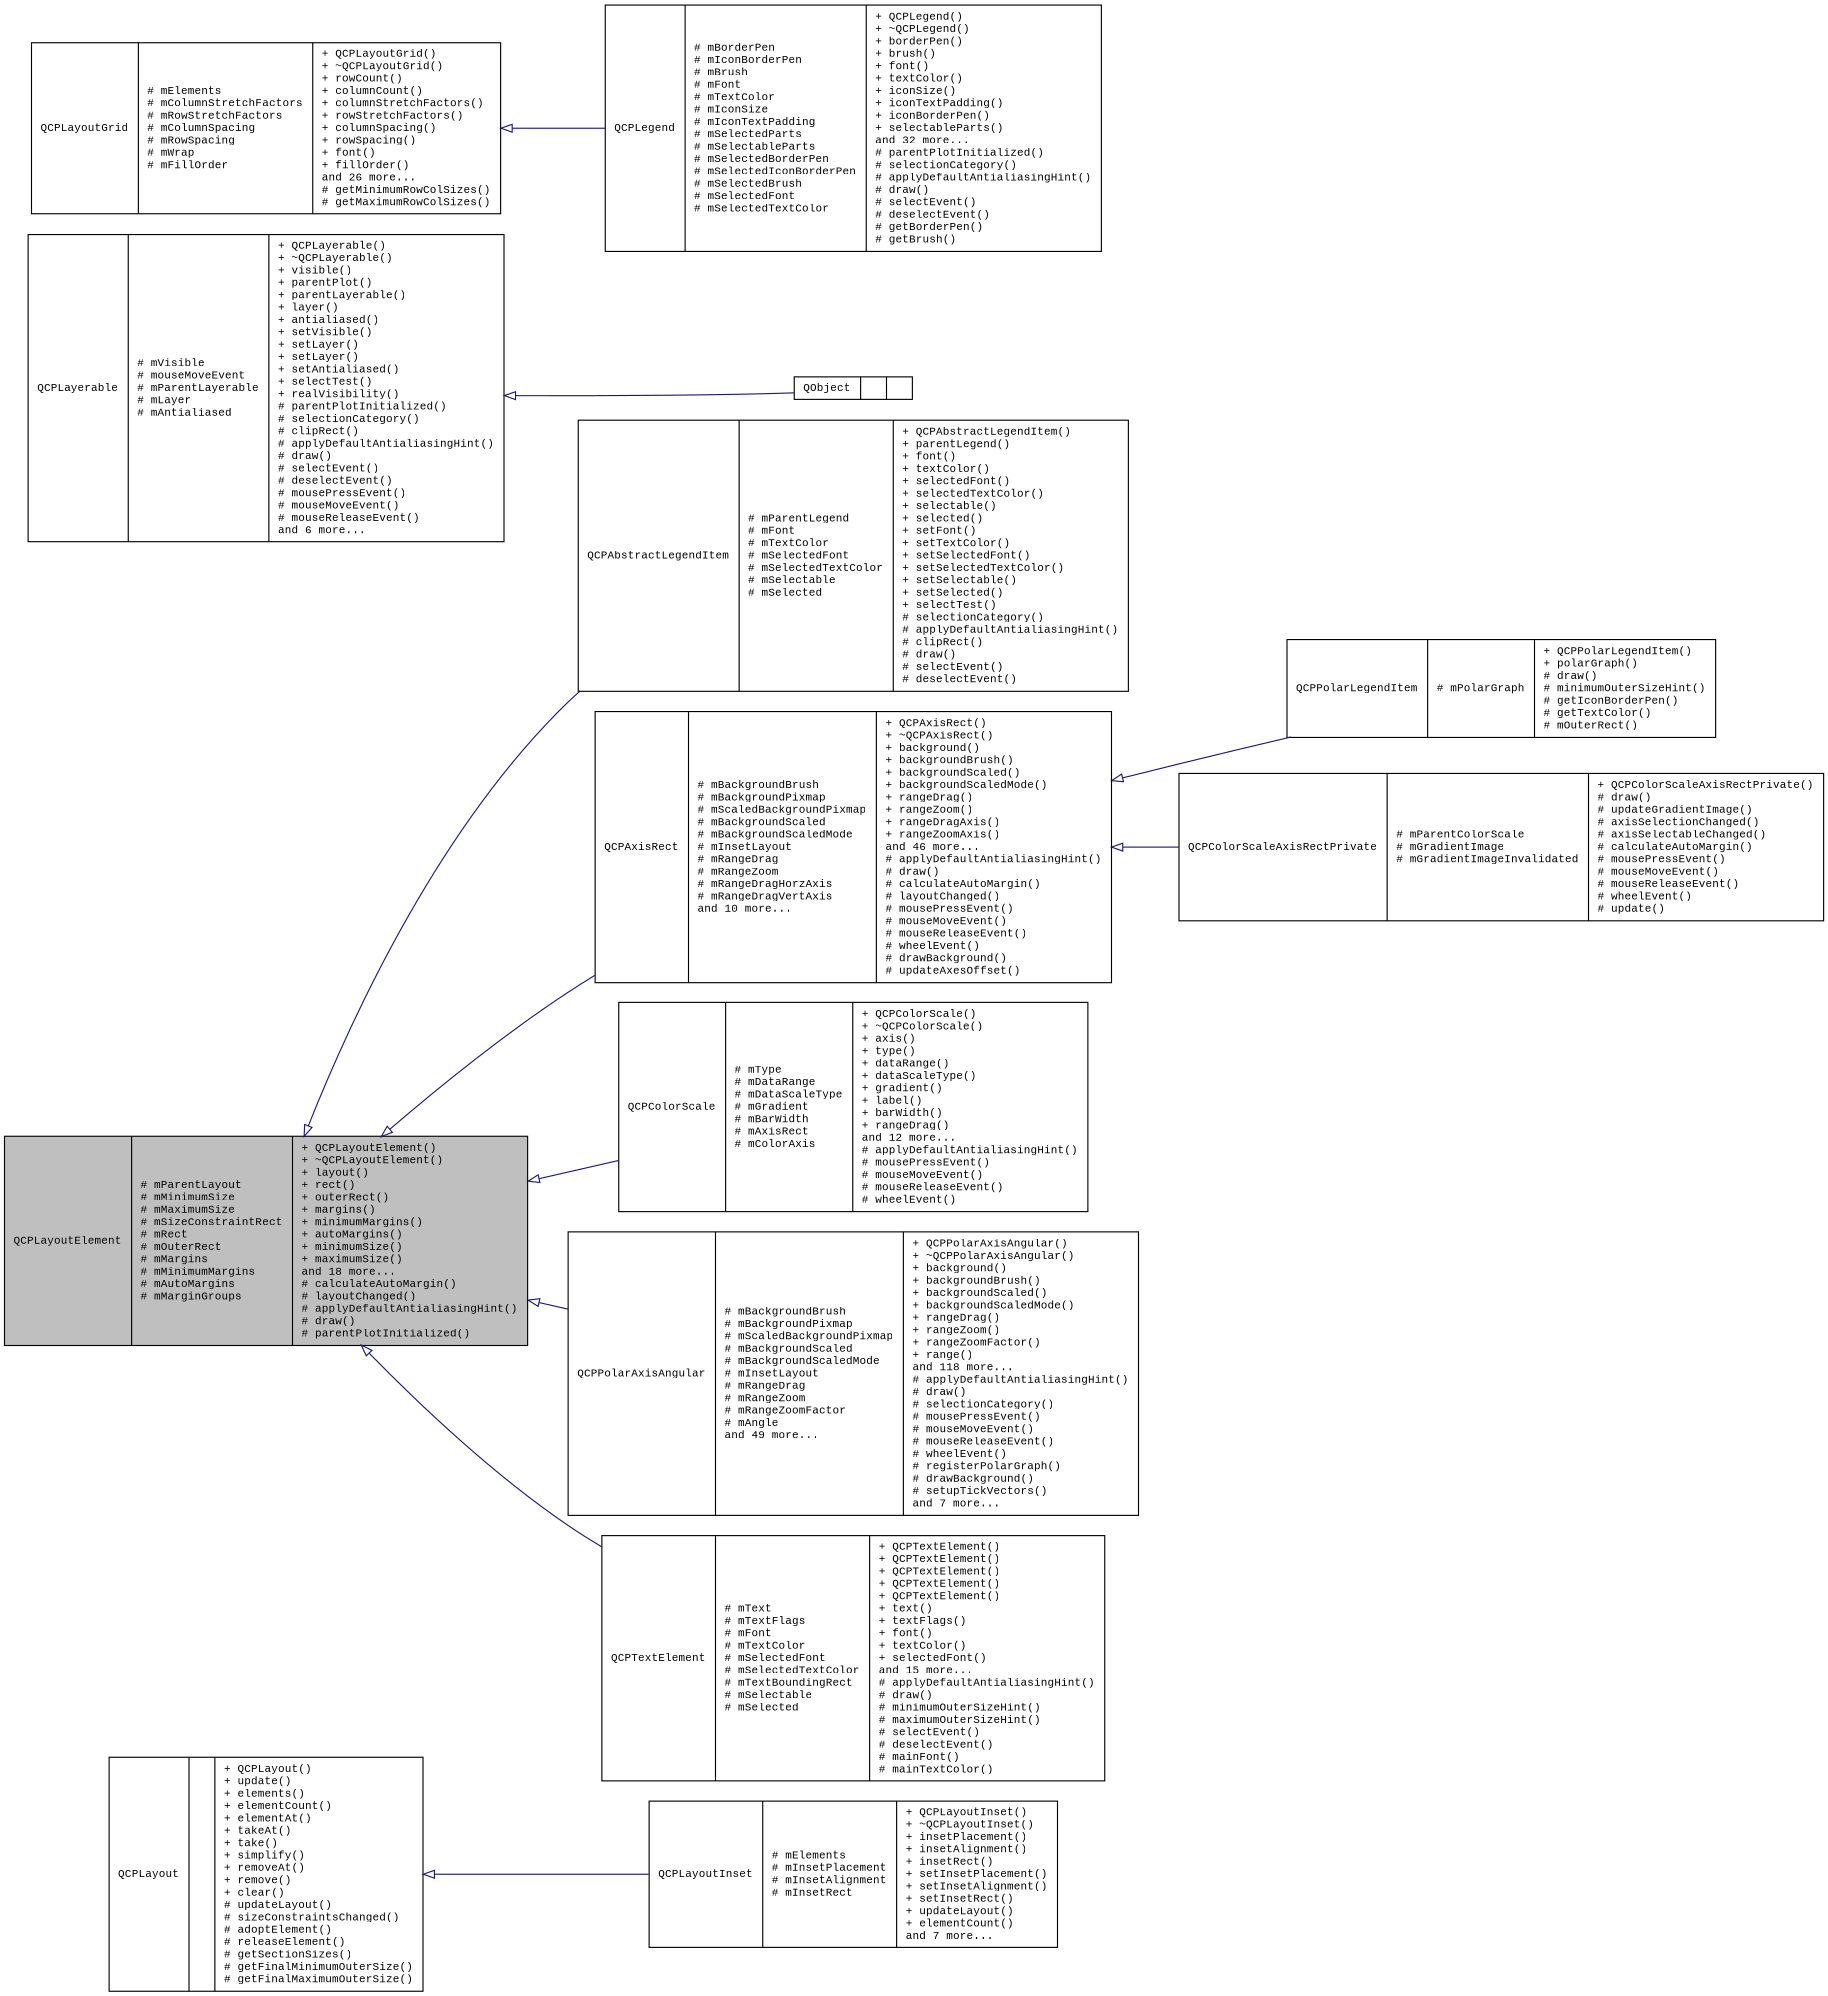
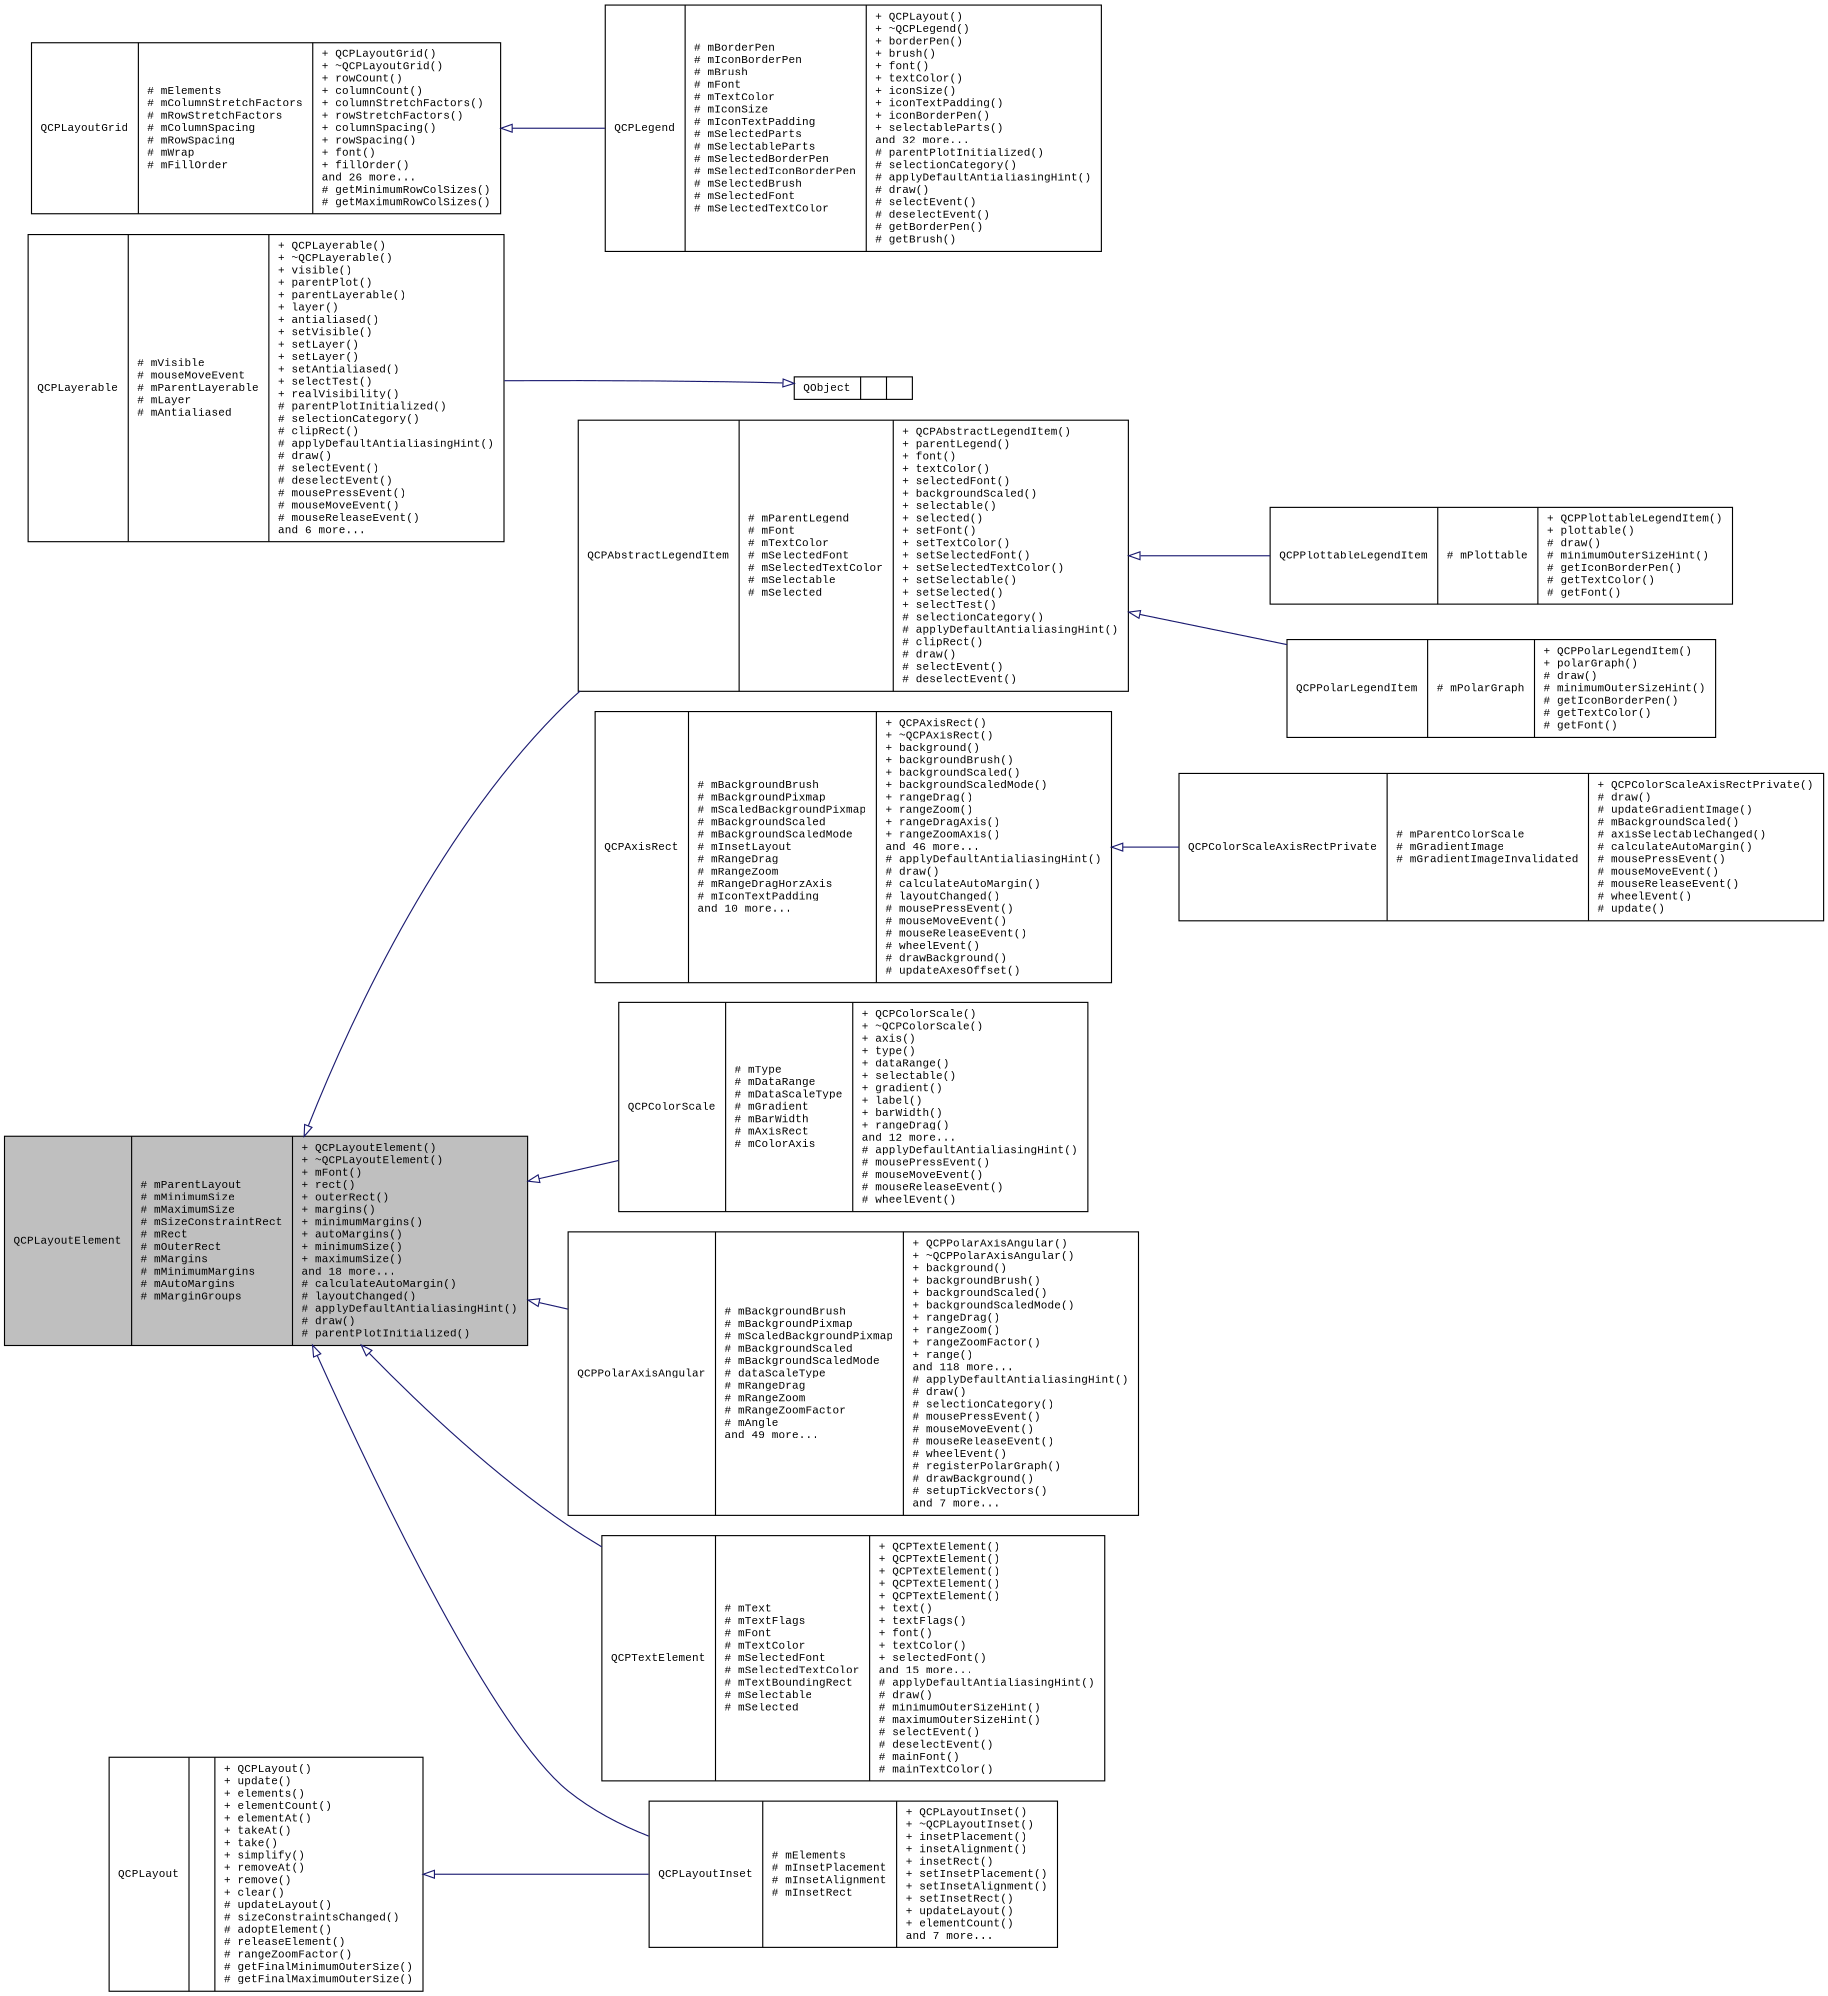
node "QCPLegend": text "+ QCPLegend()" -> "+ QCPLayout()"
edge "QObject" -> "QCPLayerable": reversed
node "QCPAbstractLegendItem": text "+ selectedTextColor()" -> "+ backgroundScaled()"
node "QCPPlottableLegendItem": added
node "QCPPolarLegendItem": text "# mOuterRect()" -> "# getFont()"
edge "QCPPolarLegendItem" -> "QCPAxisRect": now "QCPPolarLegendItem" -> "QCPAbstractLegendItem"
node "QCPColorScaleAxisRectPrivate": text "# axisSelectionChanged()" -> "# mBackgroundScaled()"
node "QCPAxisRect": text "# mRangeDragVertAxis" -> "# mIconTextPadding"
edge "QCPAxisRect" -> "QCPLayoutElement": now "QCPLayoutInset" -> "QCPLayoutElement"
node "QCPColorScale": text "+ dataScaleType()" -> "+ selectable()"
node "QCPLayoutElement": text "+ layout()" -> "+ mFont()"
node "QCPPolarAxisAngular": text "# mInsetLayout" -> "# dataScaleType"
node "QCPLayout": text "# getSectionSizes()" -> "# rangeZoomFactor()"
